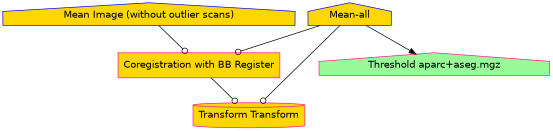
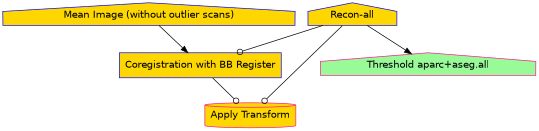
node "Mean-all": label "Mean-all" -> "Recon-all"
edge "Mean Image (without outlier scans)" -> "Coregistration with BB Register": arrowhead odot -> normal
node "Coregistration with BB Register": color deeppink -> blue
node "Threshold aparc+aseg.mgz": label "Threshold aparc+aseg.mgz" -> "Threshold aparc+aseg.all"
node "Transform Transform": label "Transform Transform" -> "Apply Transform"
